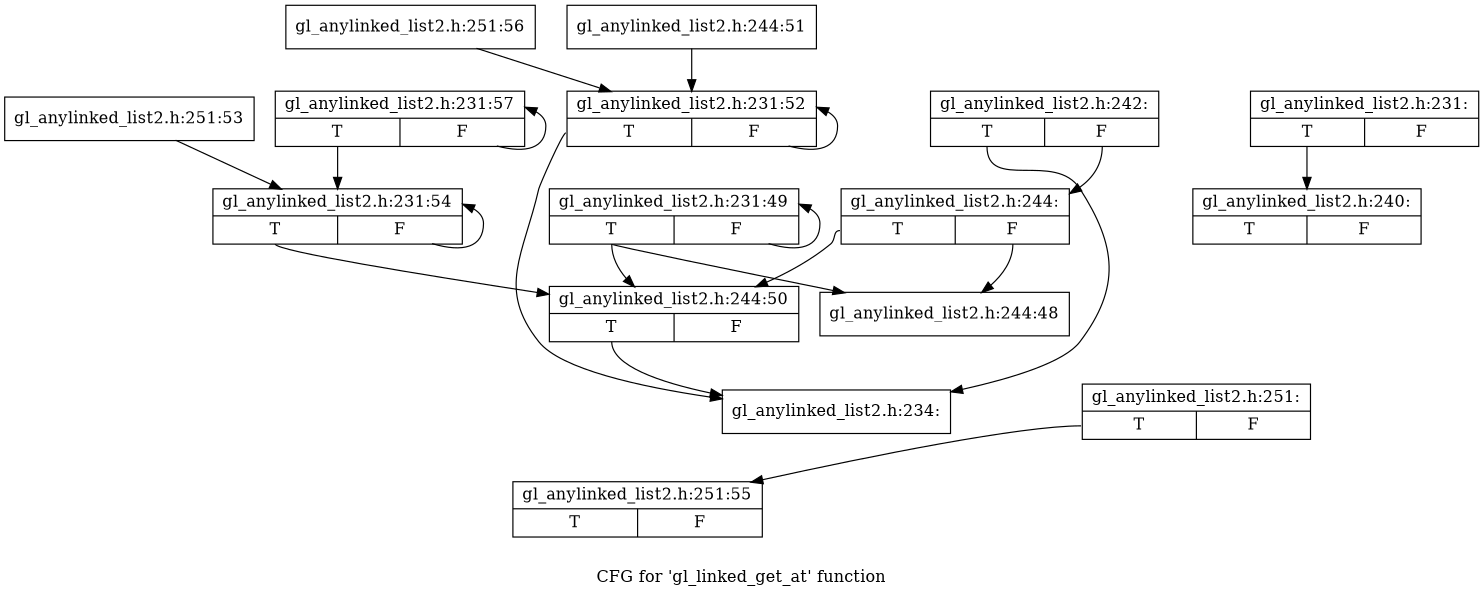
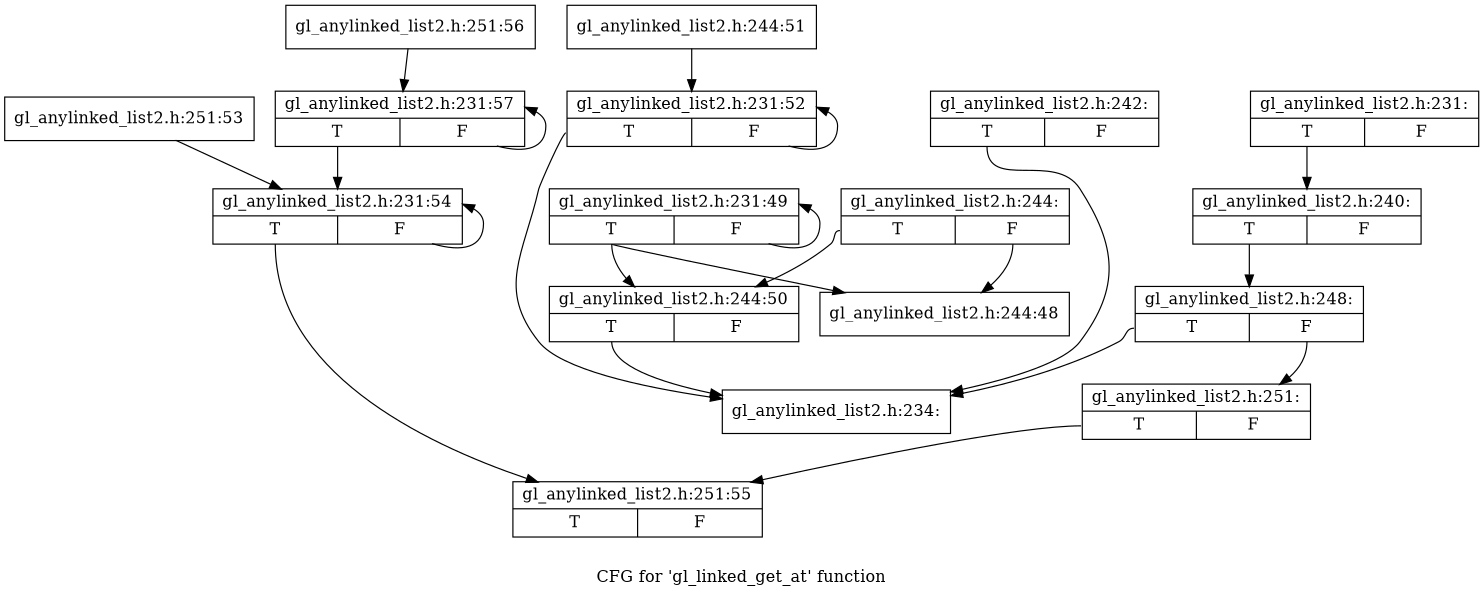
edge "gl_anylinked_list2.h:251:56" -> "gl_anylinked_list2.h:231:52": now "gl_anylinked_list2.h:251:56" -> "gl_anylinked_list2.h:231:57"
edge "gl_anylinked_list2.h:242:" -> "gl_anylinked_list2.h:244:": removed
edge "gl_anylinked_list2.h:231:54" -> "gl_anylinked_list2.h:244:50": now "gl_anylinked_list2.h:231:54" -> "gl_anylinked_list2.h:251:55"
node "gl_anylinked_list2.h:248:": added
